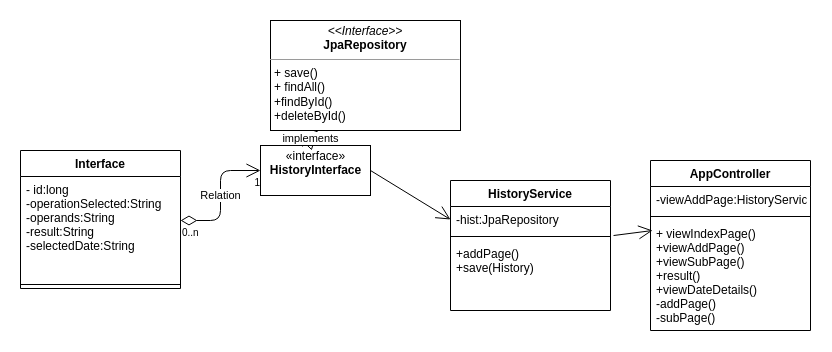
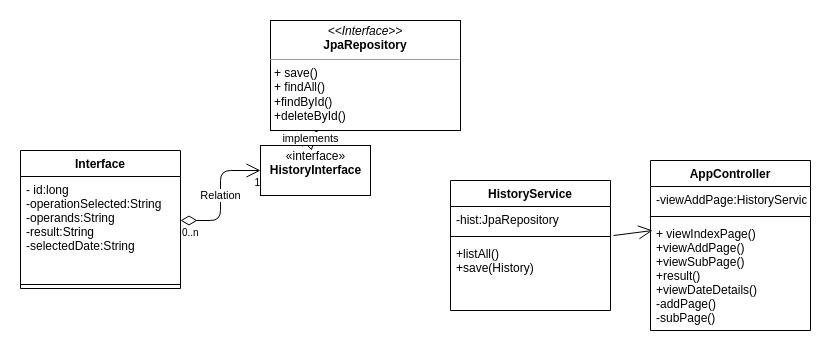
edge "«interface» HistoryInterface" -> "-hist:JpaRepository": removed
node "+addPage() +save(History)": label "+addPage() +save(History)" -> "+listAll() +save(History)"
